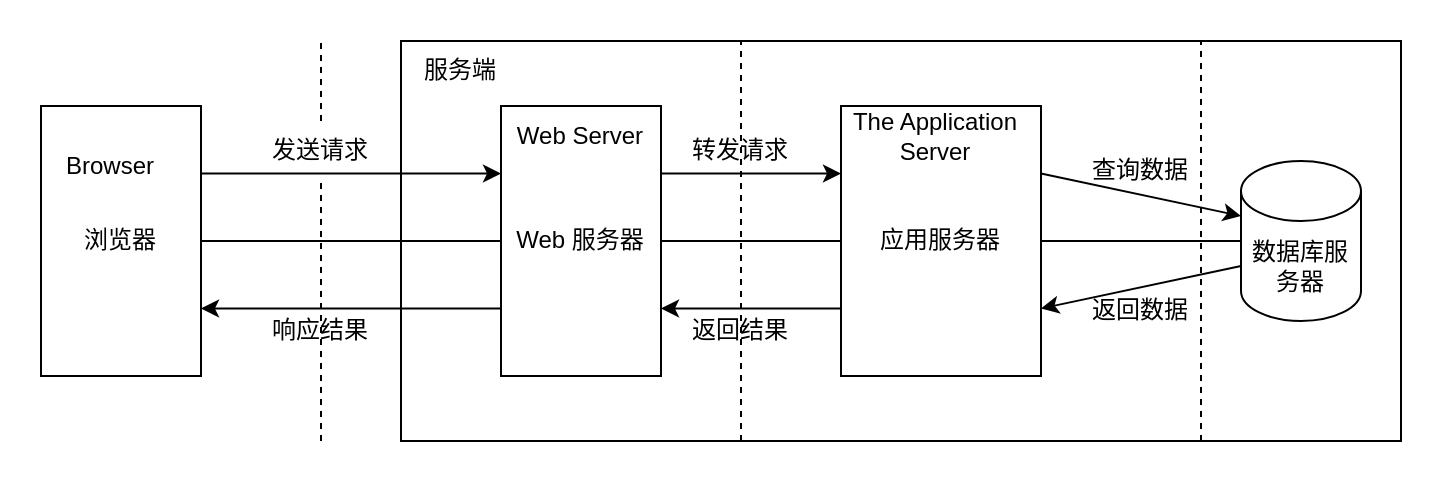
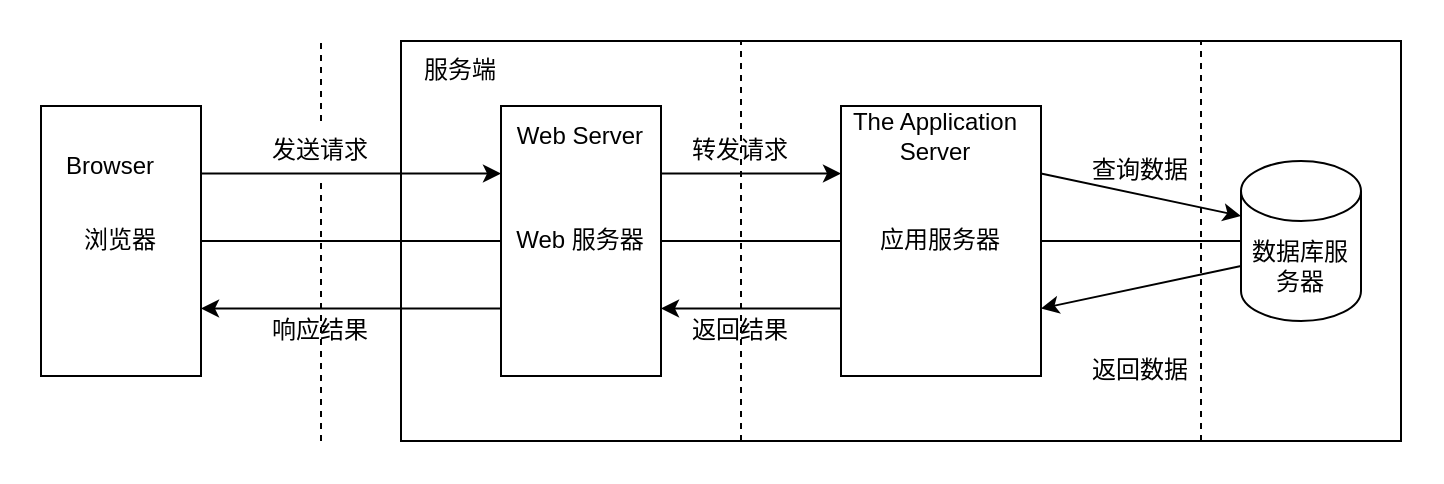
node "返回数据": moved (1141, 311) -> (1141, 371)
